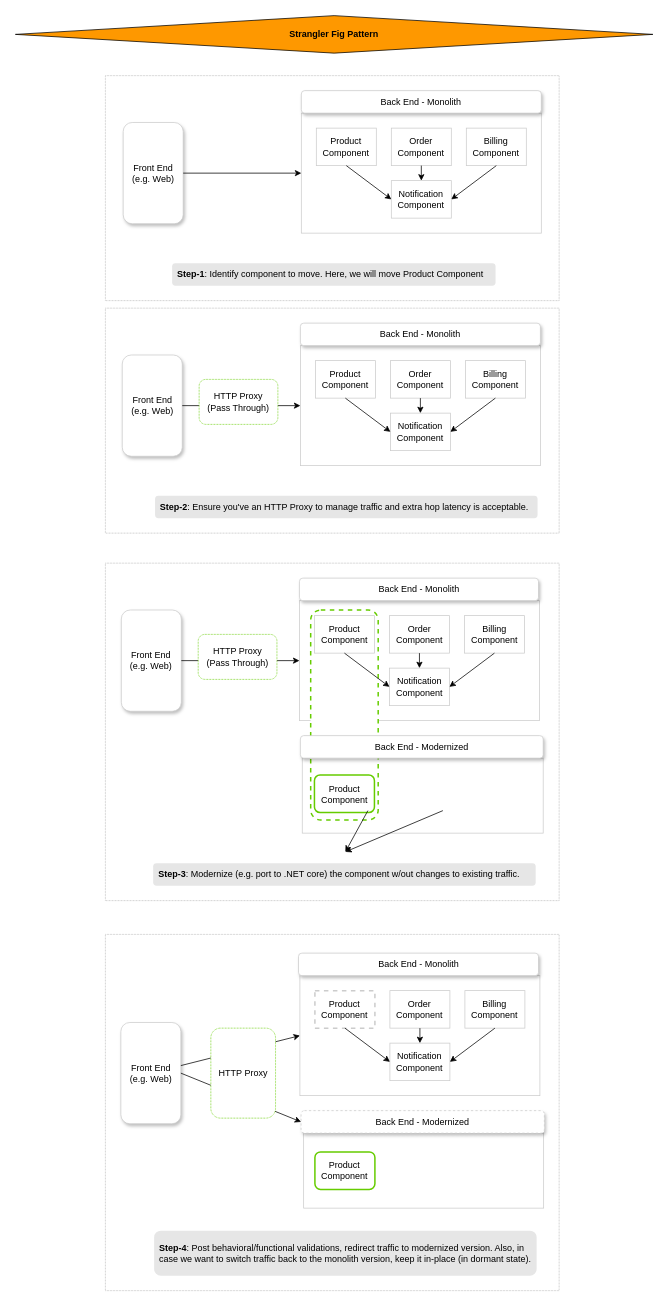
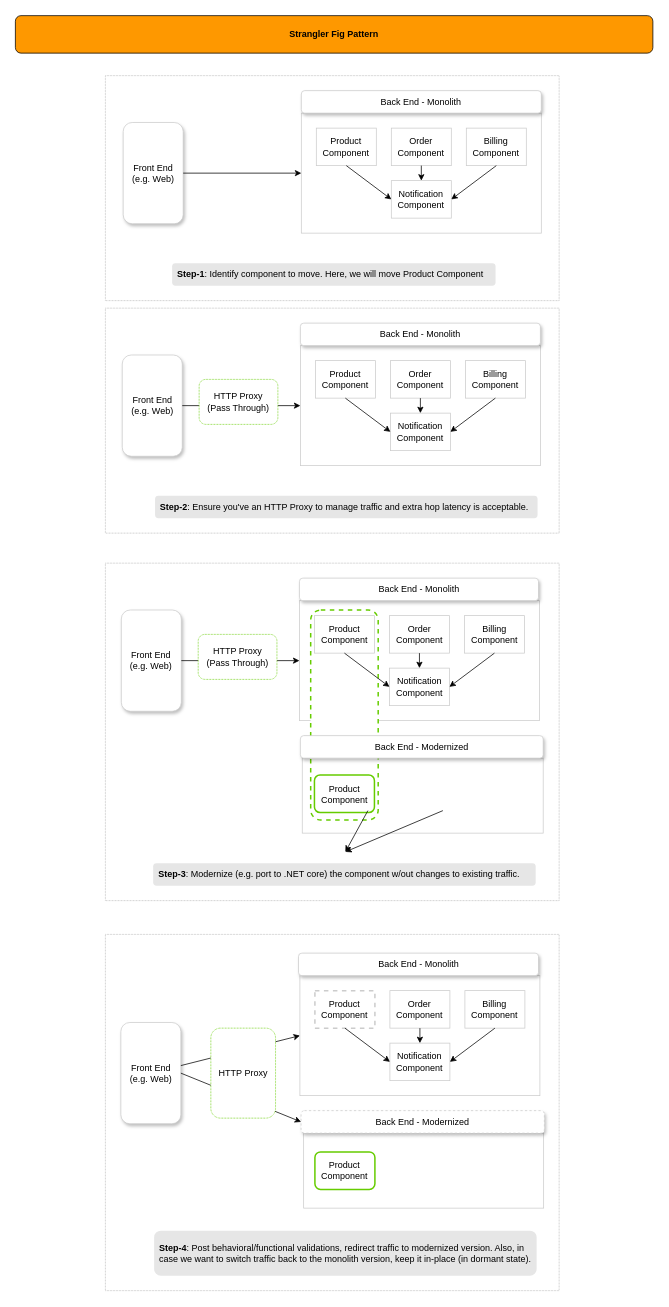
node "Strangler Fig Pattern": shape diamond -> rounded rectangle
